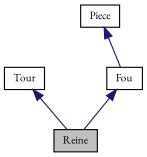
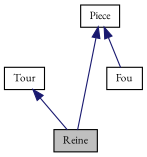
edge "Reine" -> "Fou": now "Reine" -> "Piece"
